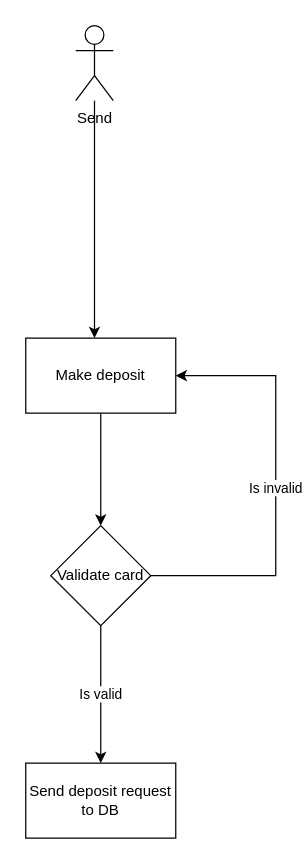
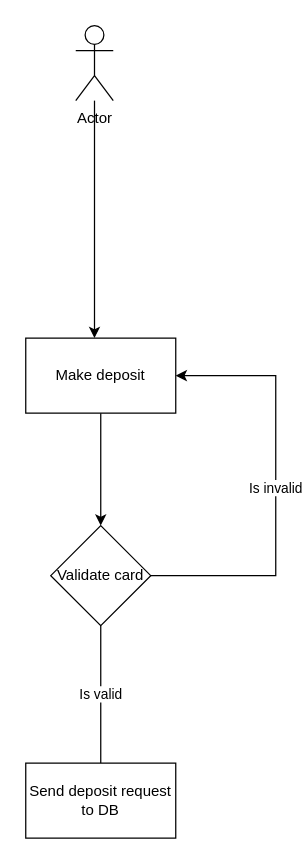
node "Send": label "Send" -> "Actor"
edge "Validate card" -> "Send deposit request to DB": arrowhead classic -> none
